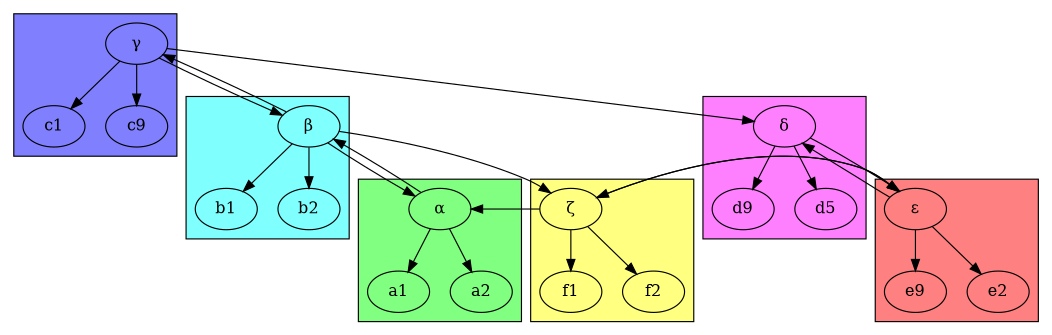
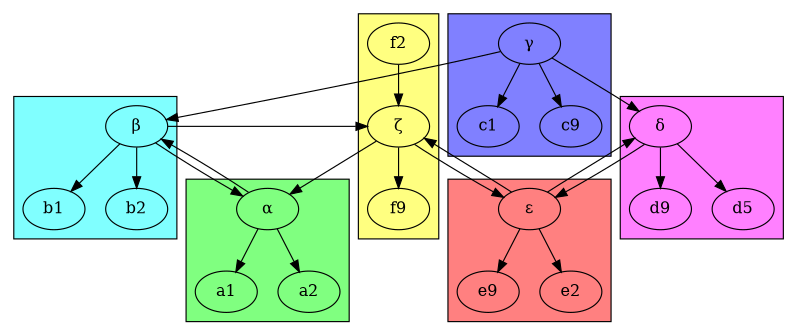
edge "β" -> "γ": removed
edge "ζ" -> "f2": reversed
node "f1": label "f1" -> "f9"
